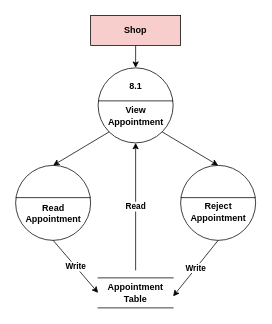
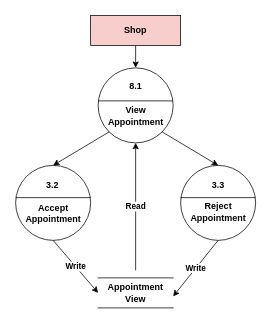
node "3.2": added
node "3.3": added
node "Read Appointment": label "Read Appointment" -> "Accept Appointment"
node "Appointment Table": label "Appointment Table" -> "Appointment View"
